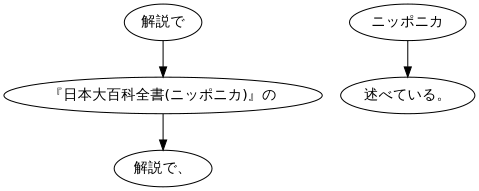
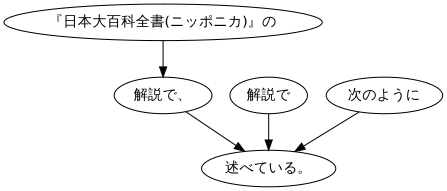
node "ニッポニカ": label "ニッポニカ" -> "次のように"
edge "解説で" -> "『日本大百科全書(ニッポニカ)』の": now "解説で" -> "述べている。"
edge "解説で、" -> "述べている。": added
